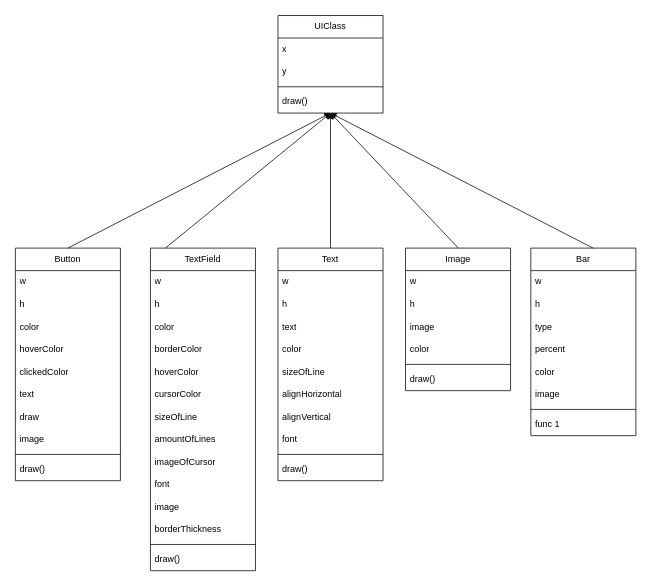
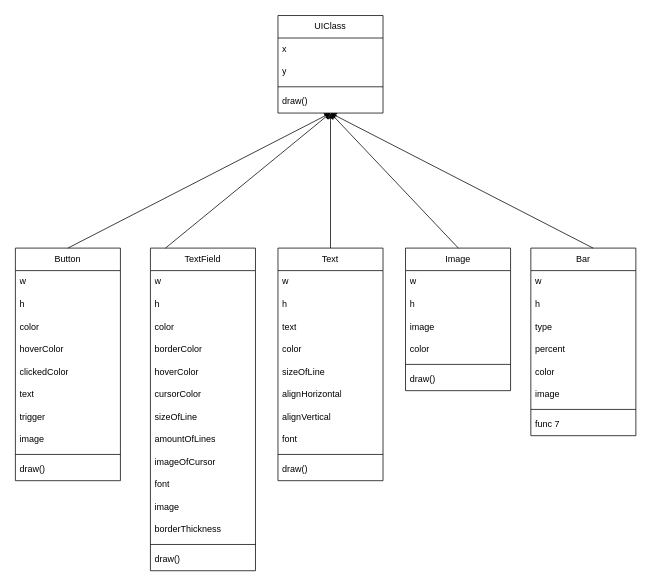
node "draw": label "draw" -> "trigger"
node "func 1": label "func 1" -> "func 7"
